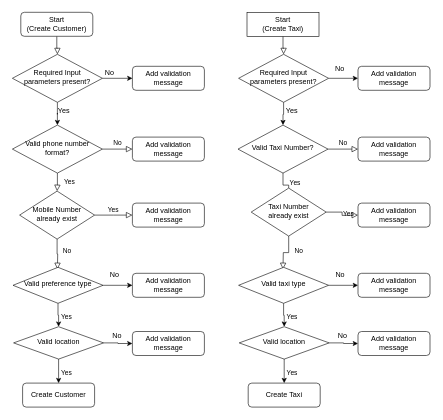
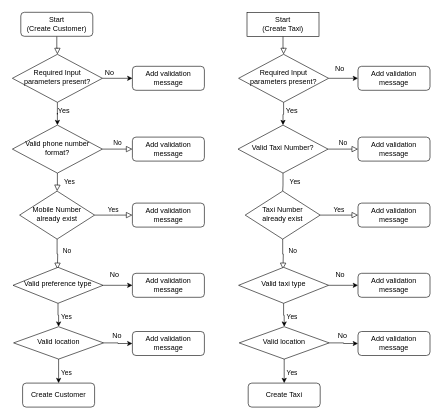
node "Taxi Number already exist": moved (289, 212) -> (283, 215)
